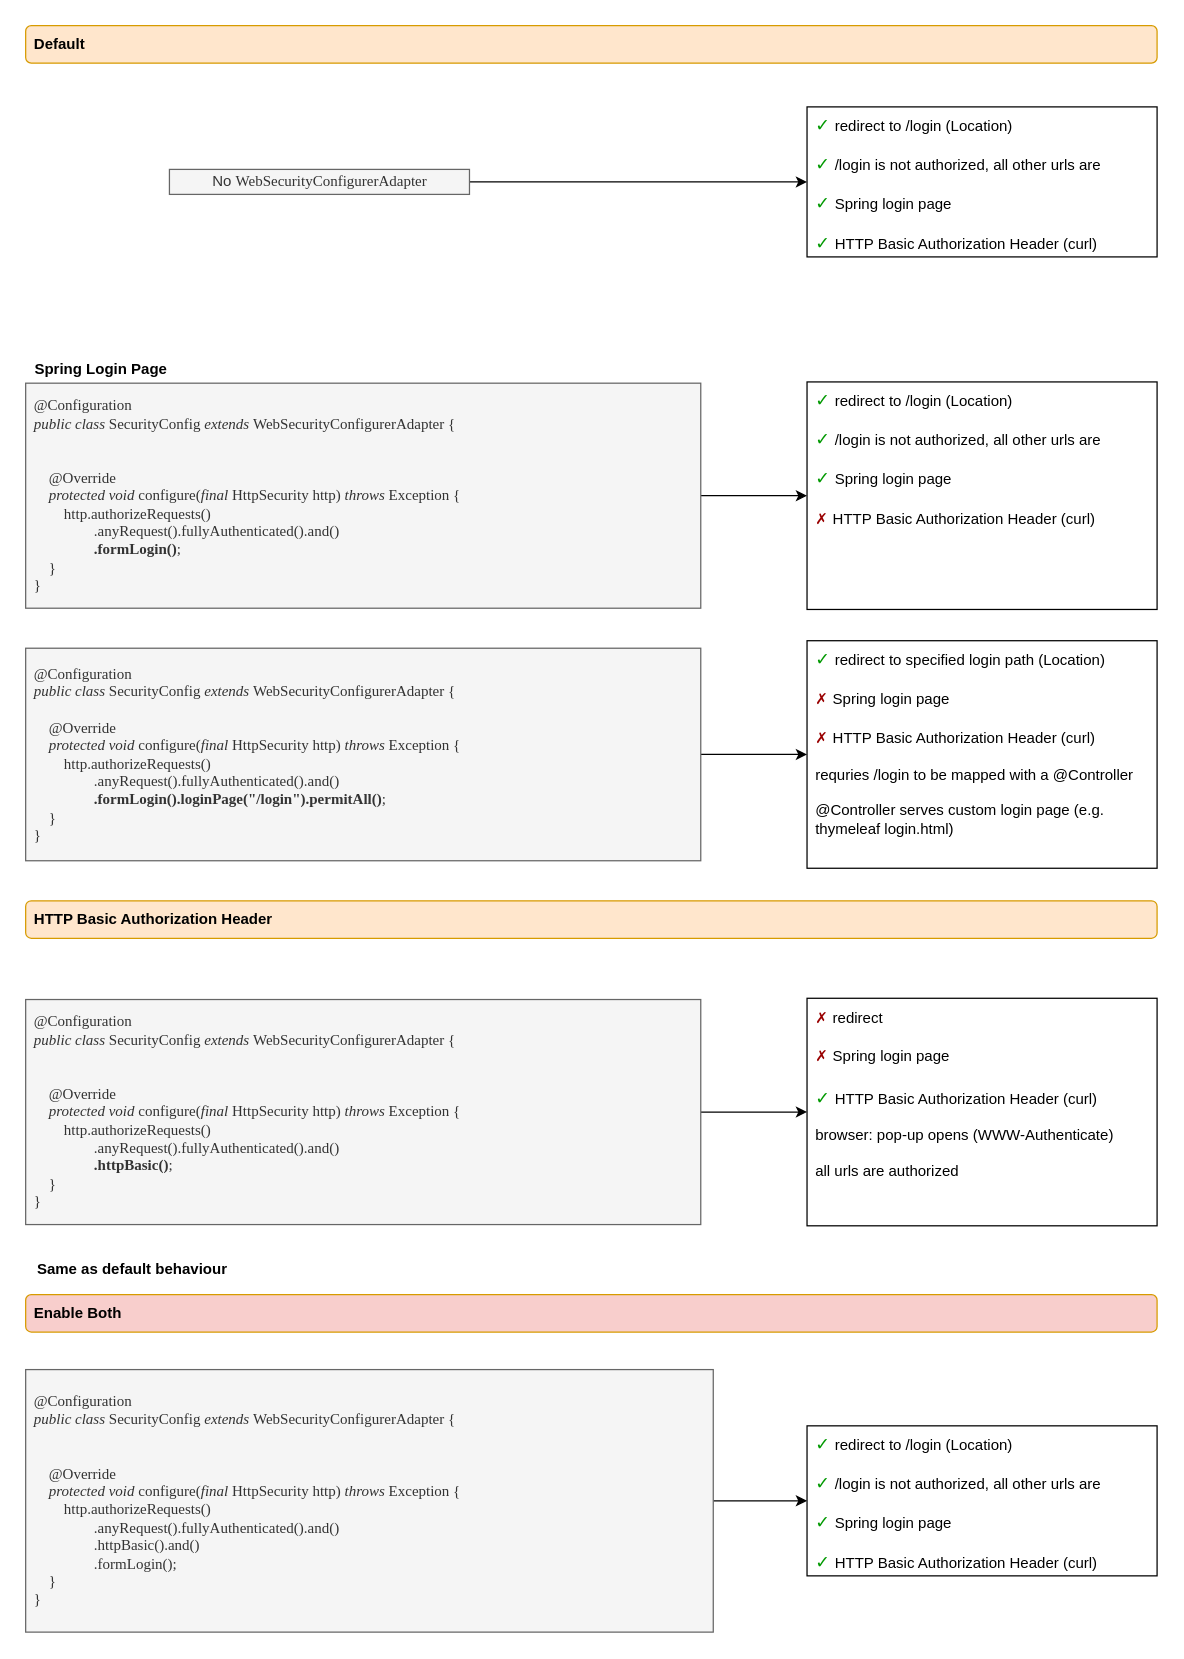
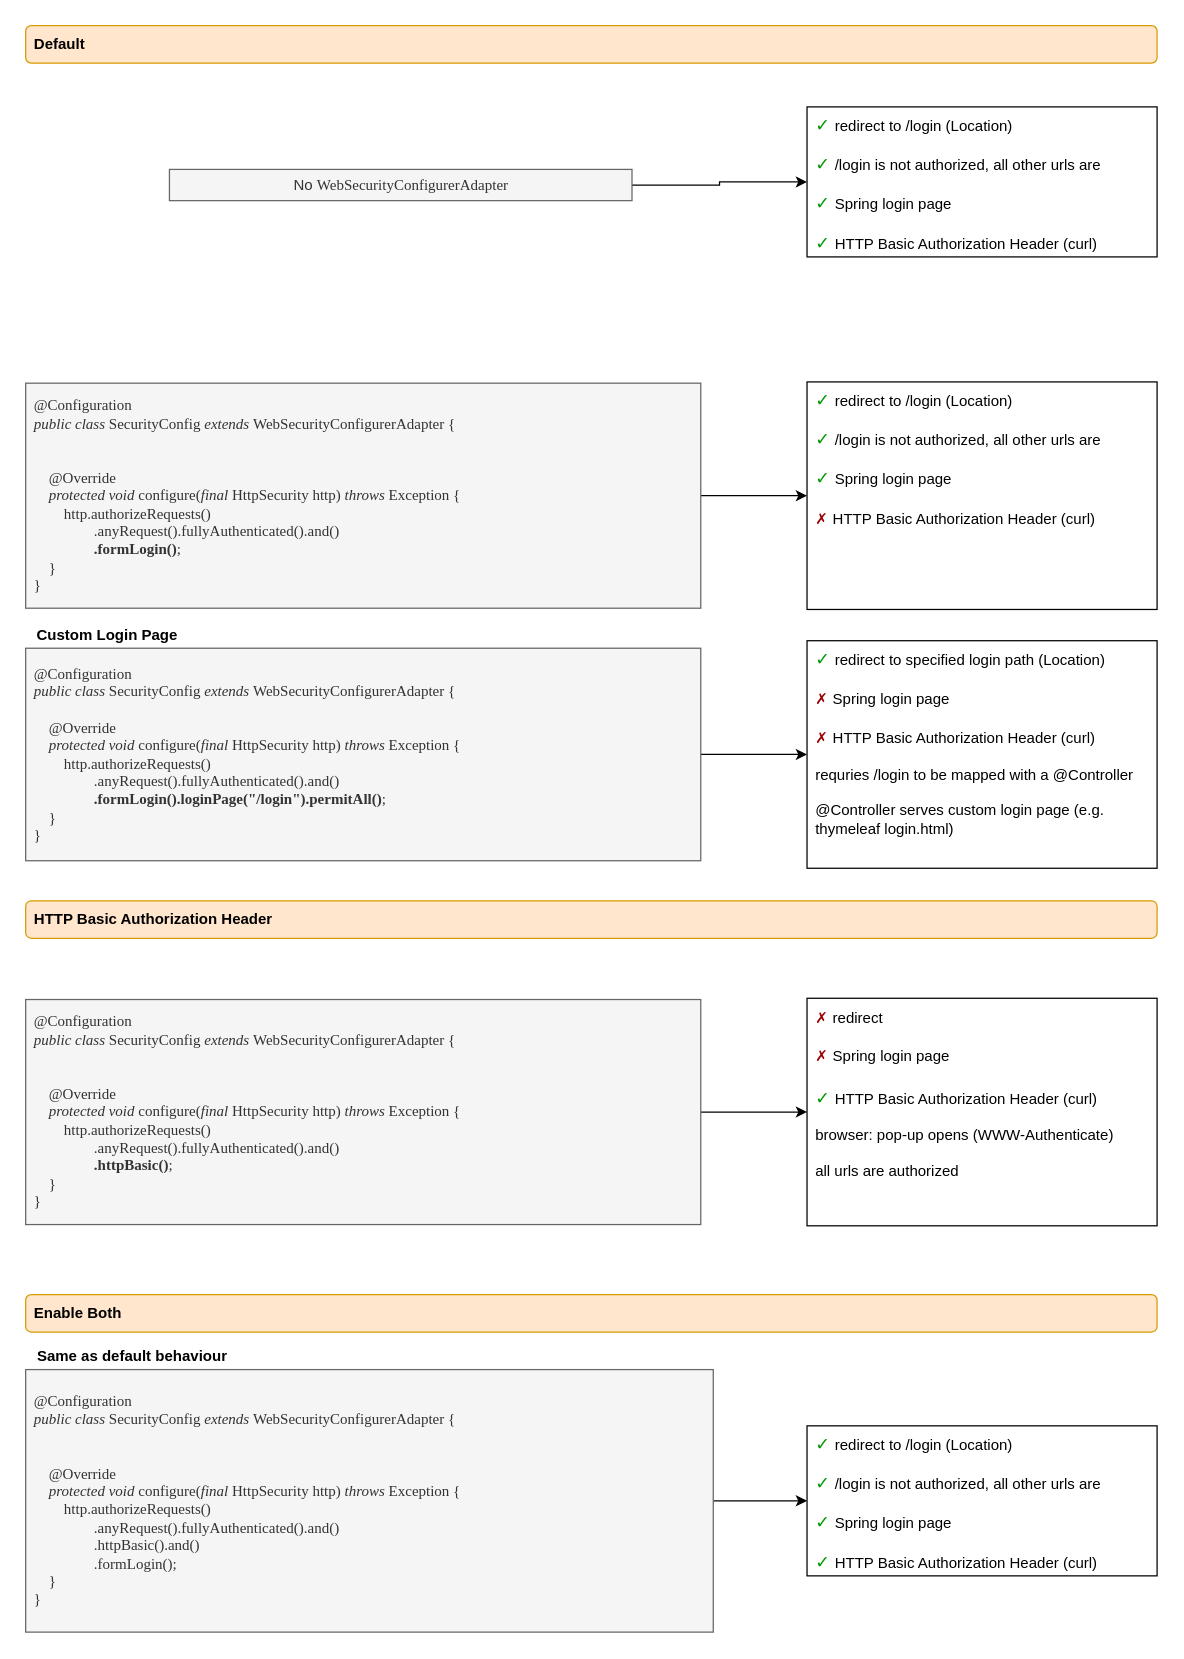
node "No WebSecurityConfigurerAdapter": size 300x25 -> 463x31
node "Spring Login Page": removed
node "Custom Login Page": added
node "Same as default behaviour": moved (132, 1269) -> (132, 1357)
node "Enable Both": fillcolor #f8cecc -> #ffe6cc
